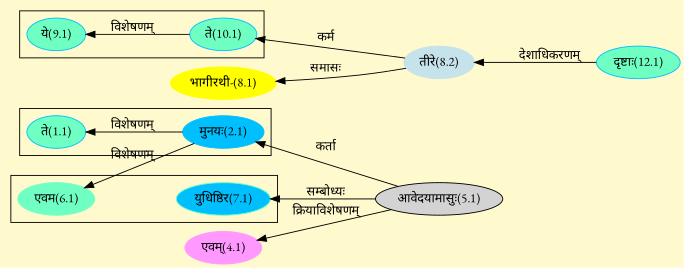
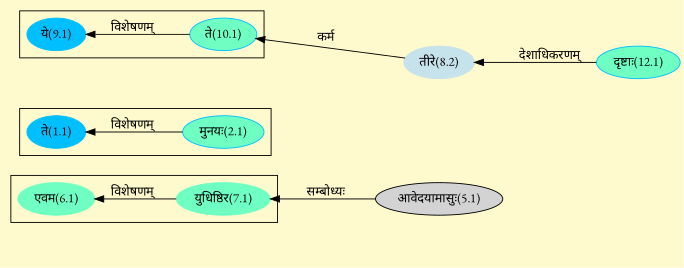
node "ये(9.1)": fillcolor #6fffc3 -> #00bfff
node "भागीरथी-(8.1)": removed
node "ते(1.1)": fillcolor #6fffc3 -> #00bfff
node "मुनयः(2.1)": fillcolor #00bfff -> #6fffc3
edge "मुनयः(2.1)" -> "एवम(6.1)": now "युधिष्ठिर(7.1)" -> "एवम(6.1)"
edge "आवेदयामासुः(5.1)" -> "मुनयः(2.1)": removed, label "कर्ता"
node "युधिष्ठिर(7.1)": fillcolor #00bfff -> #6fffc3
node "एवम्(4.1)": removed
